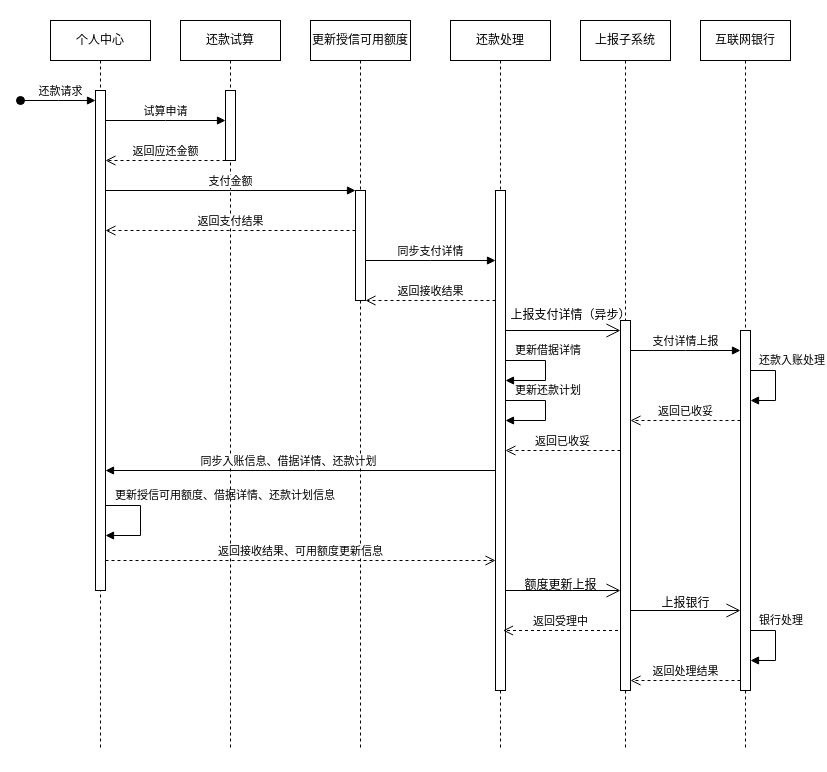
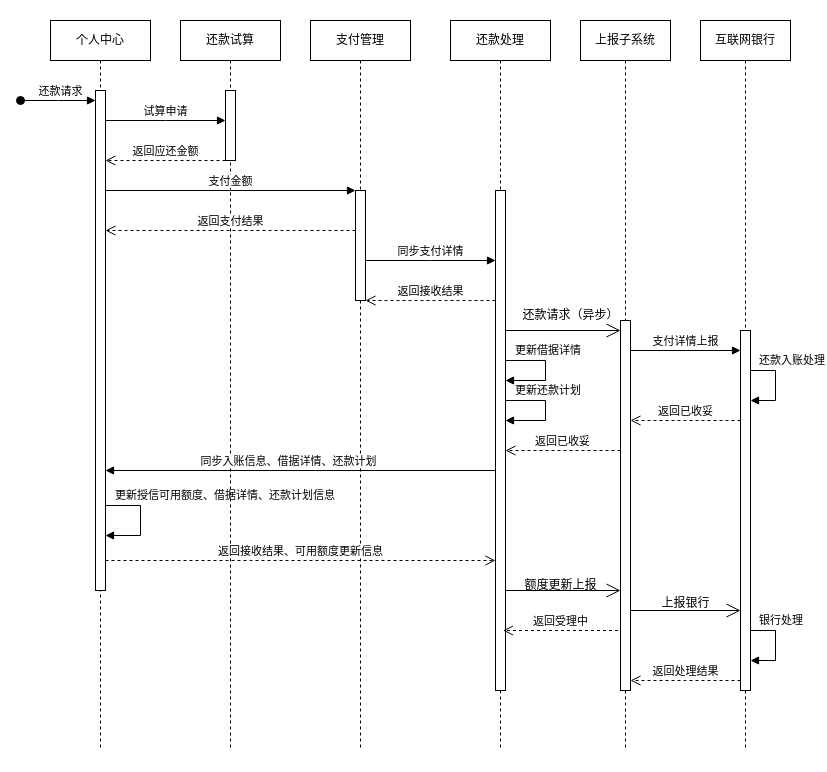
node "更新授信可用额度": label "更新授信可用额度" -> "支付管理"
node "上报支付详情（异步）": label "上报支付详情（异步）" -> "还款请求（异步）"
